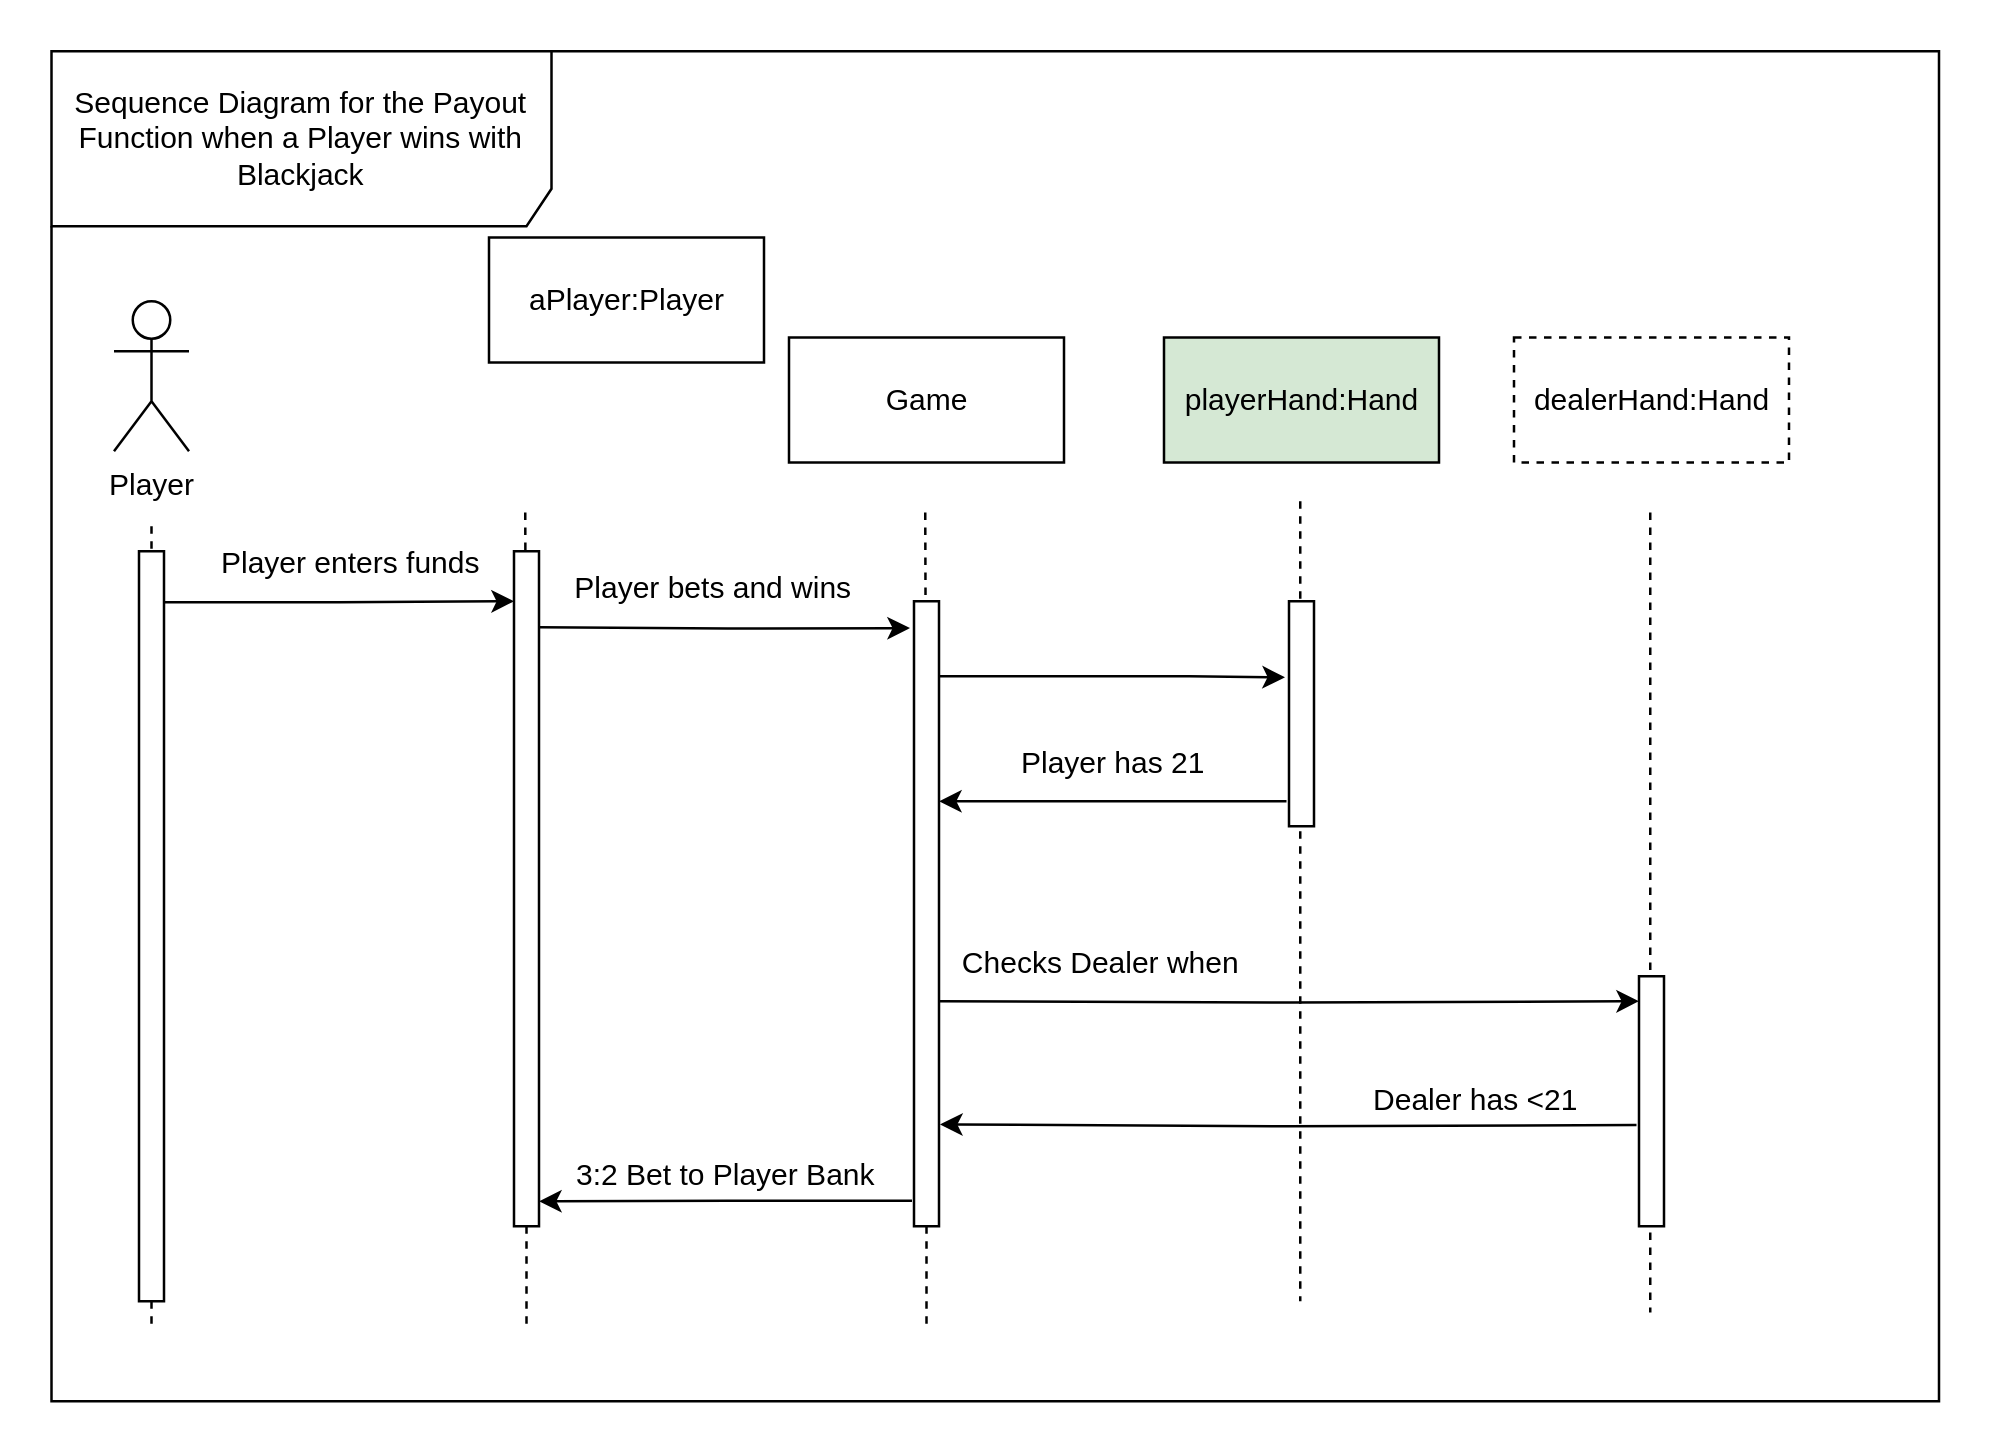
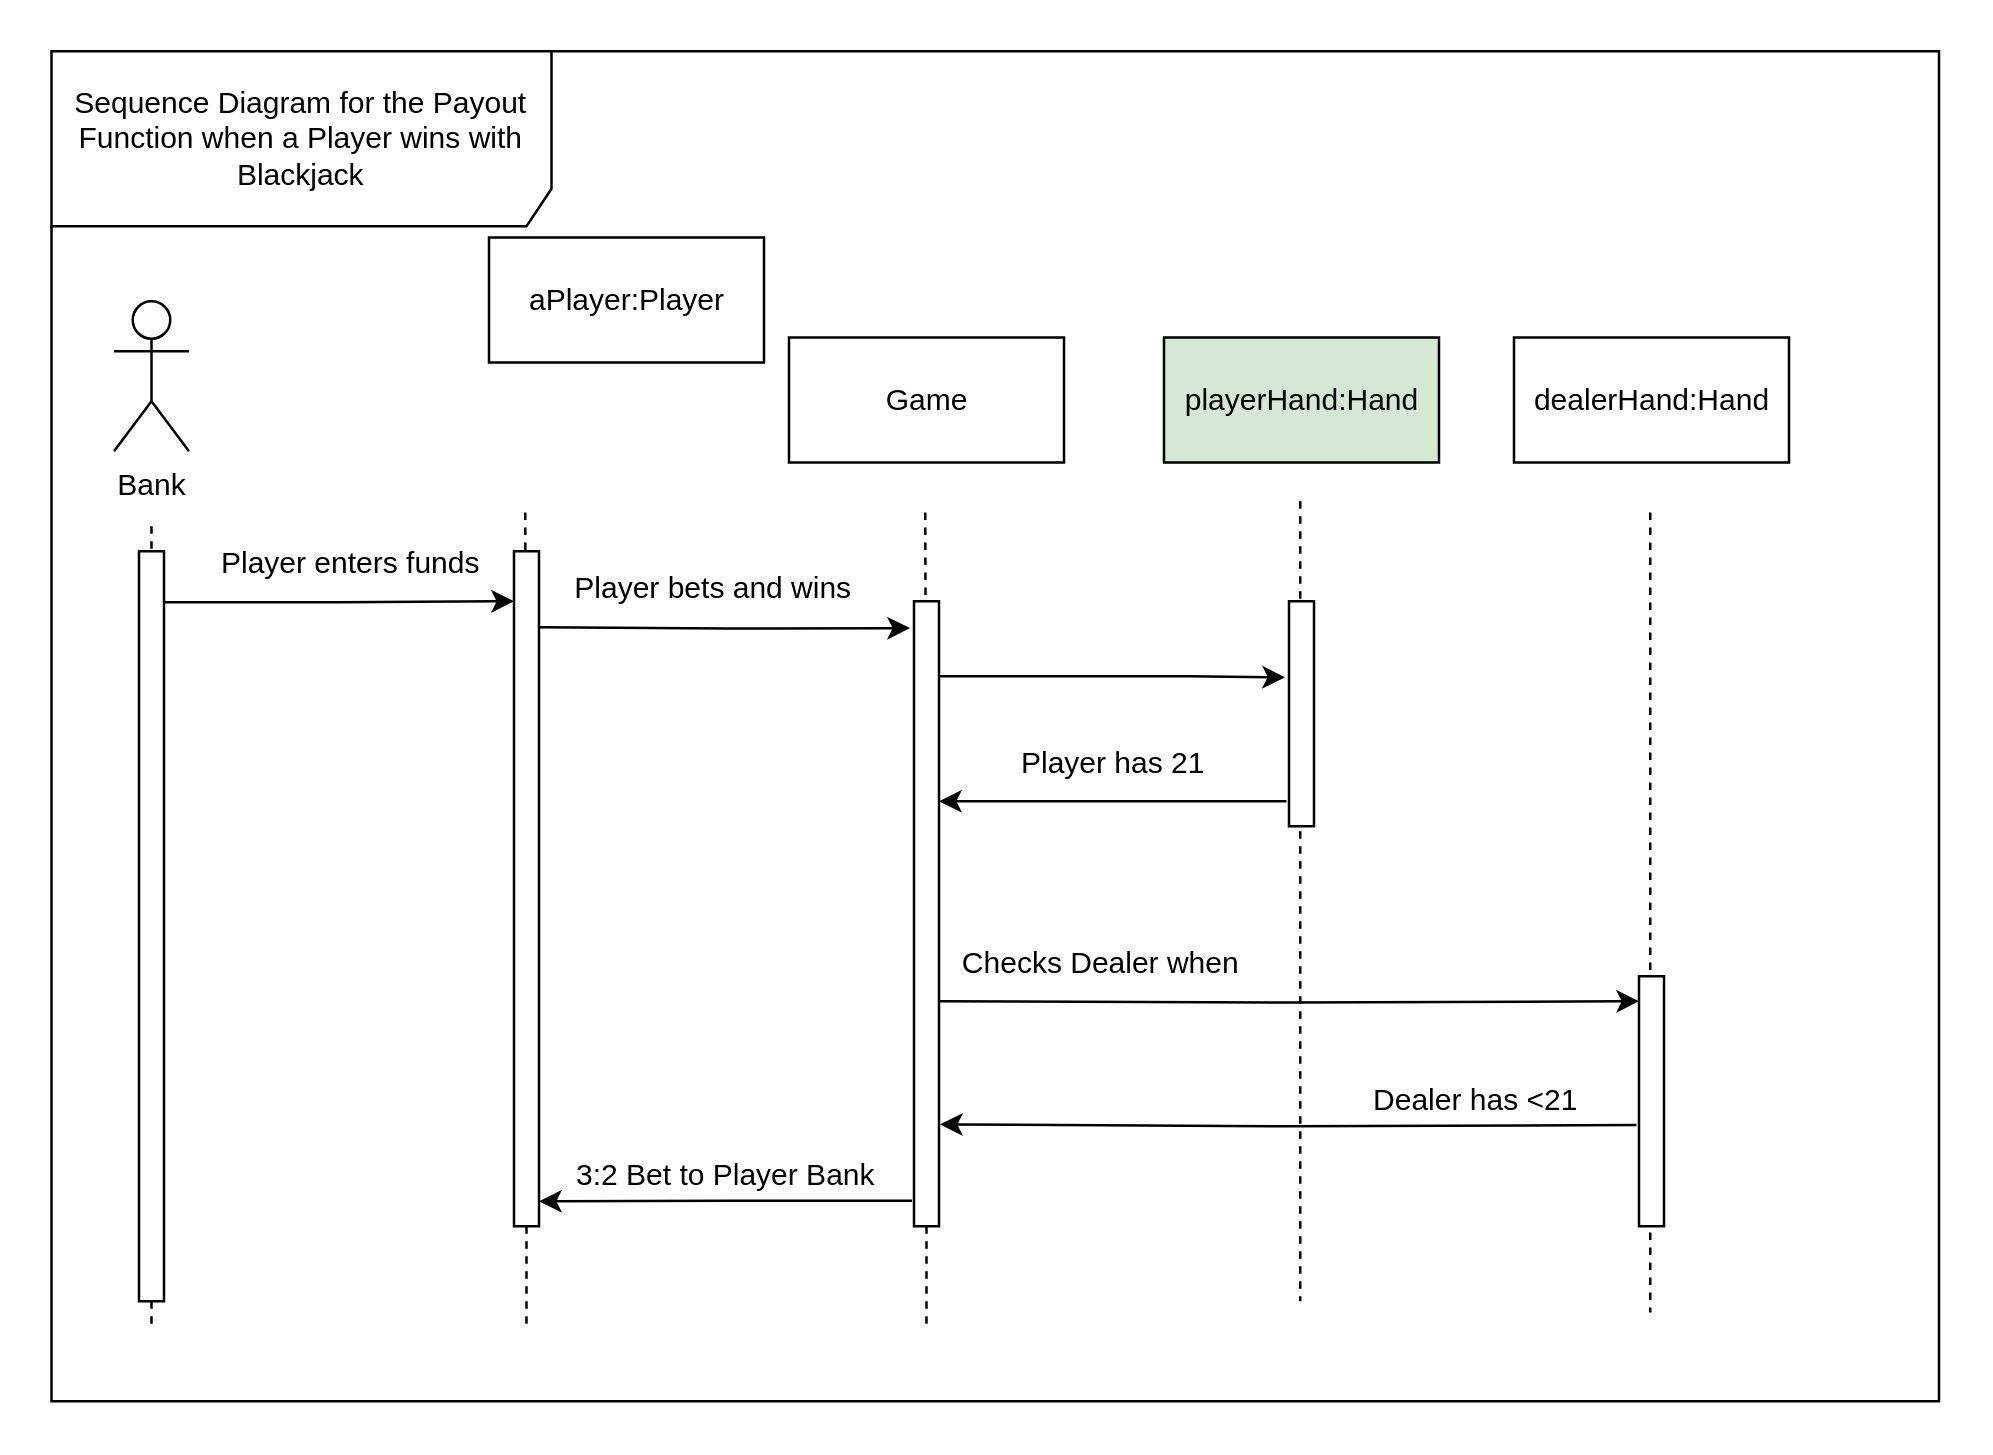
node "dealerHand:Hand": style dashed -> solid
node "Player": label "Player" -> "Bank"
